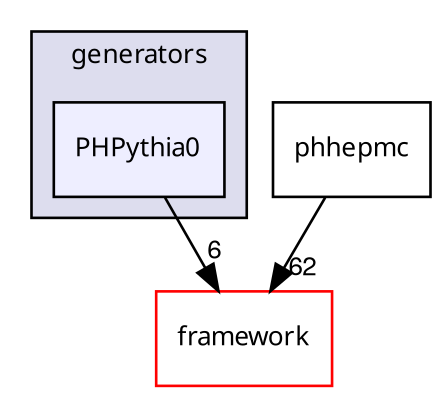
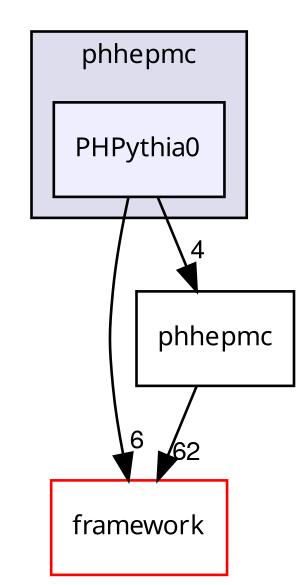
cluster "generators": label "generators" -> "phhepmc"
edge "PHPythia0" -> "phhepmc": added
